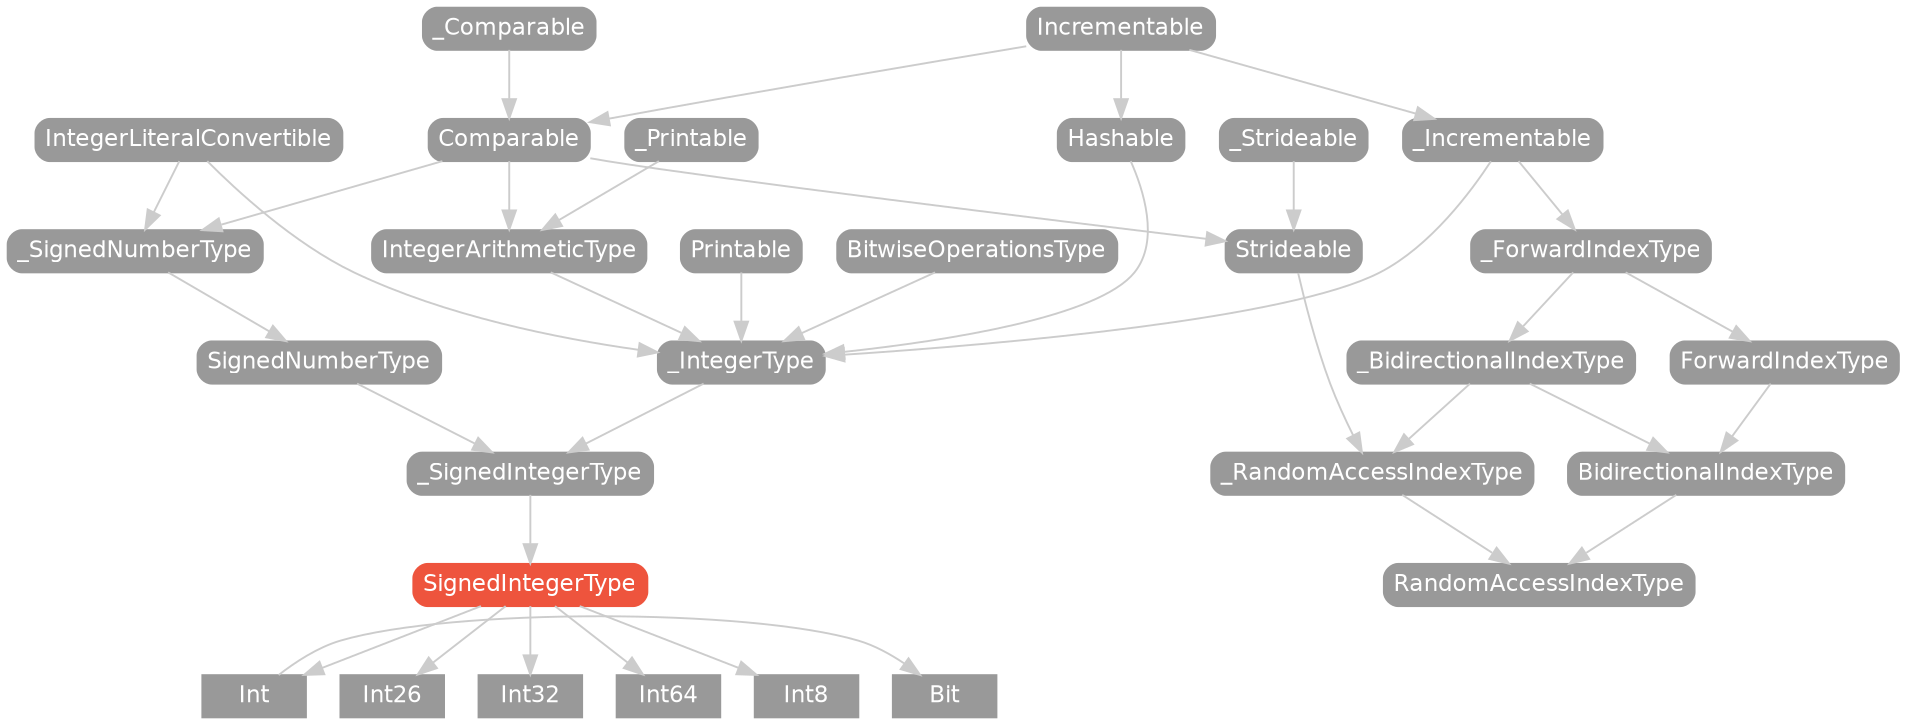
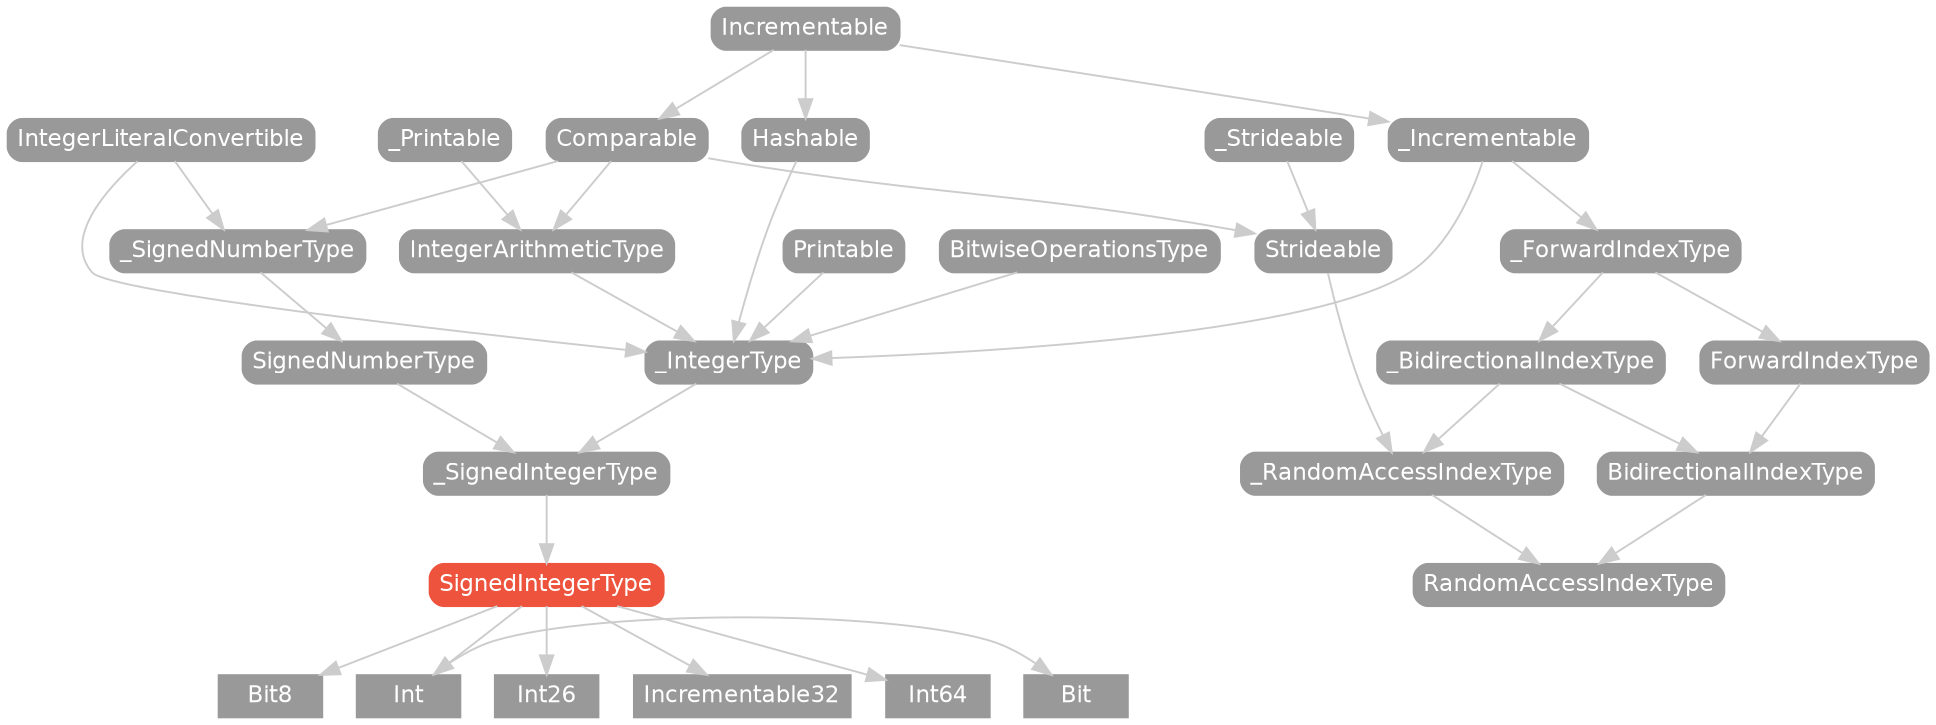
node "_Comparable": removed
node "Int32": label "Int32" -> "Incrementable32"
node "Int8": label "Int8" -> "Bit8"
